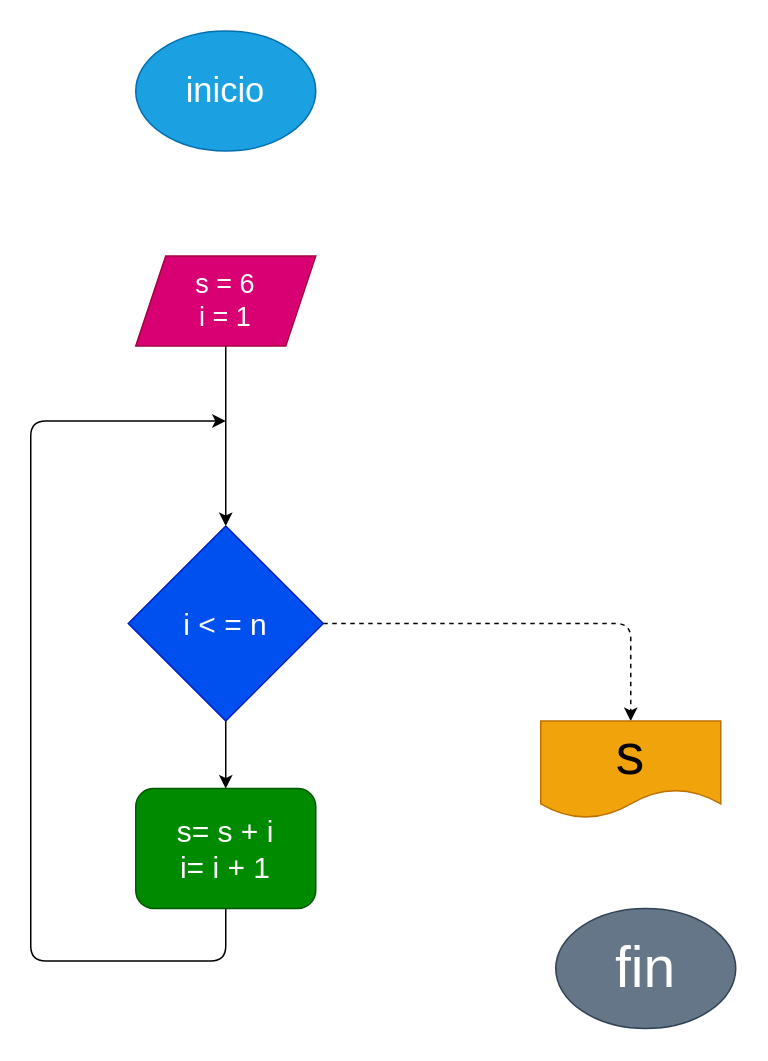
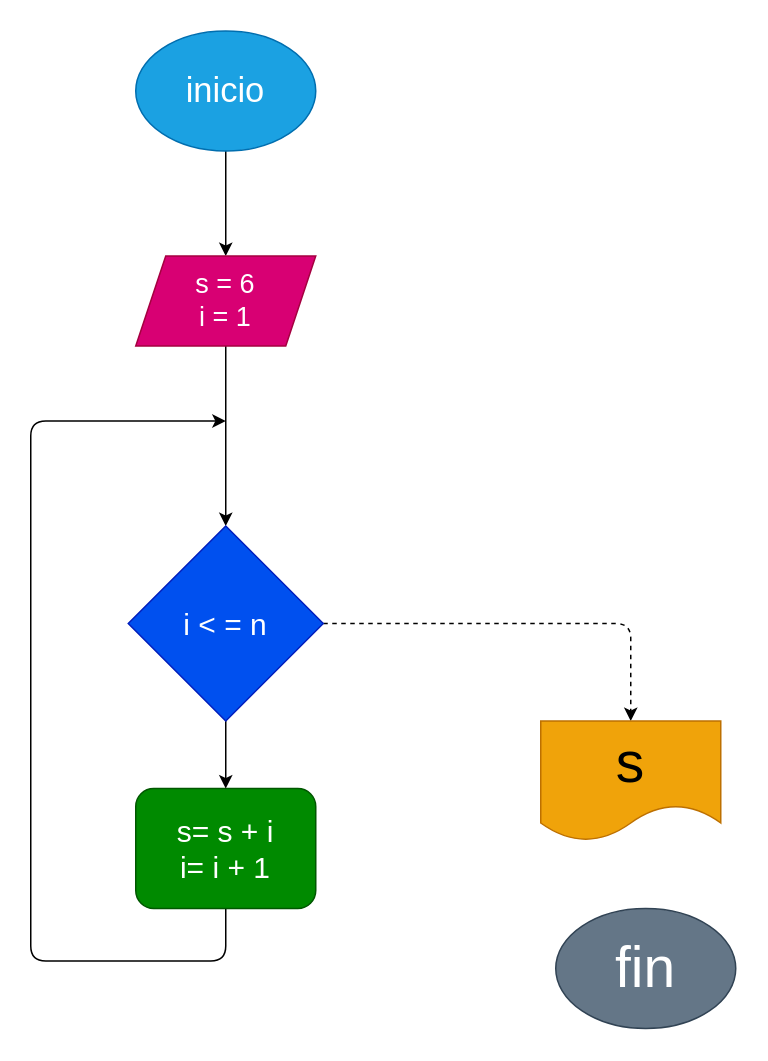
edge "inicio" -> "s = 6i = 1": added
node "s": size 180x98 -> 180x120
